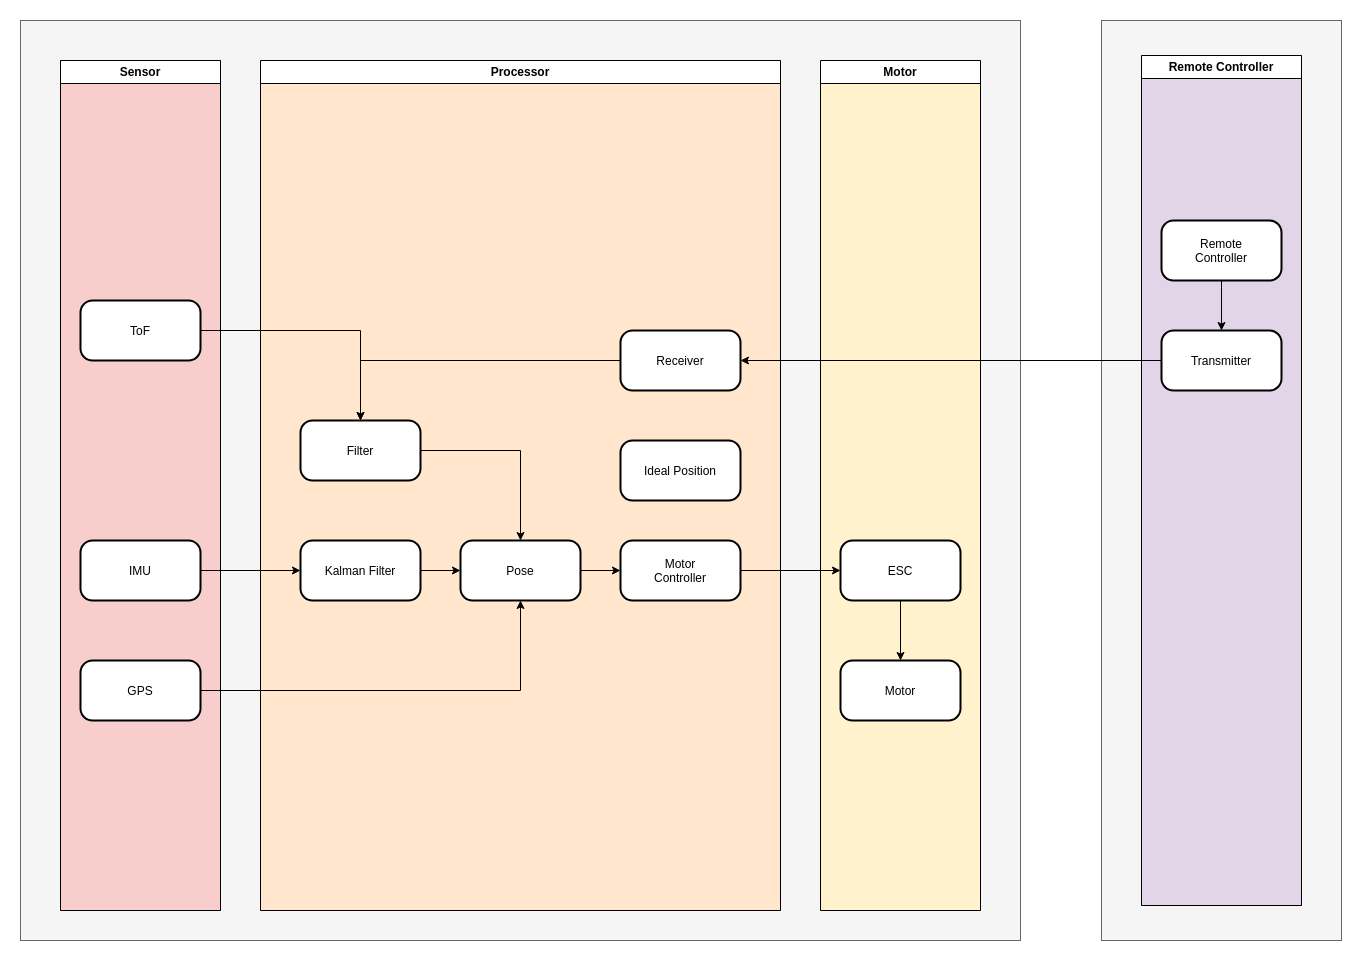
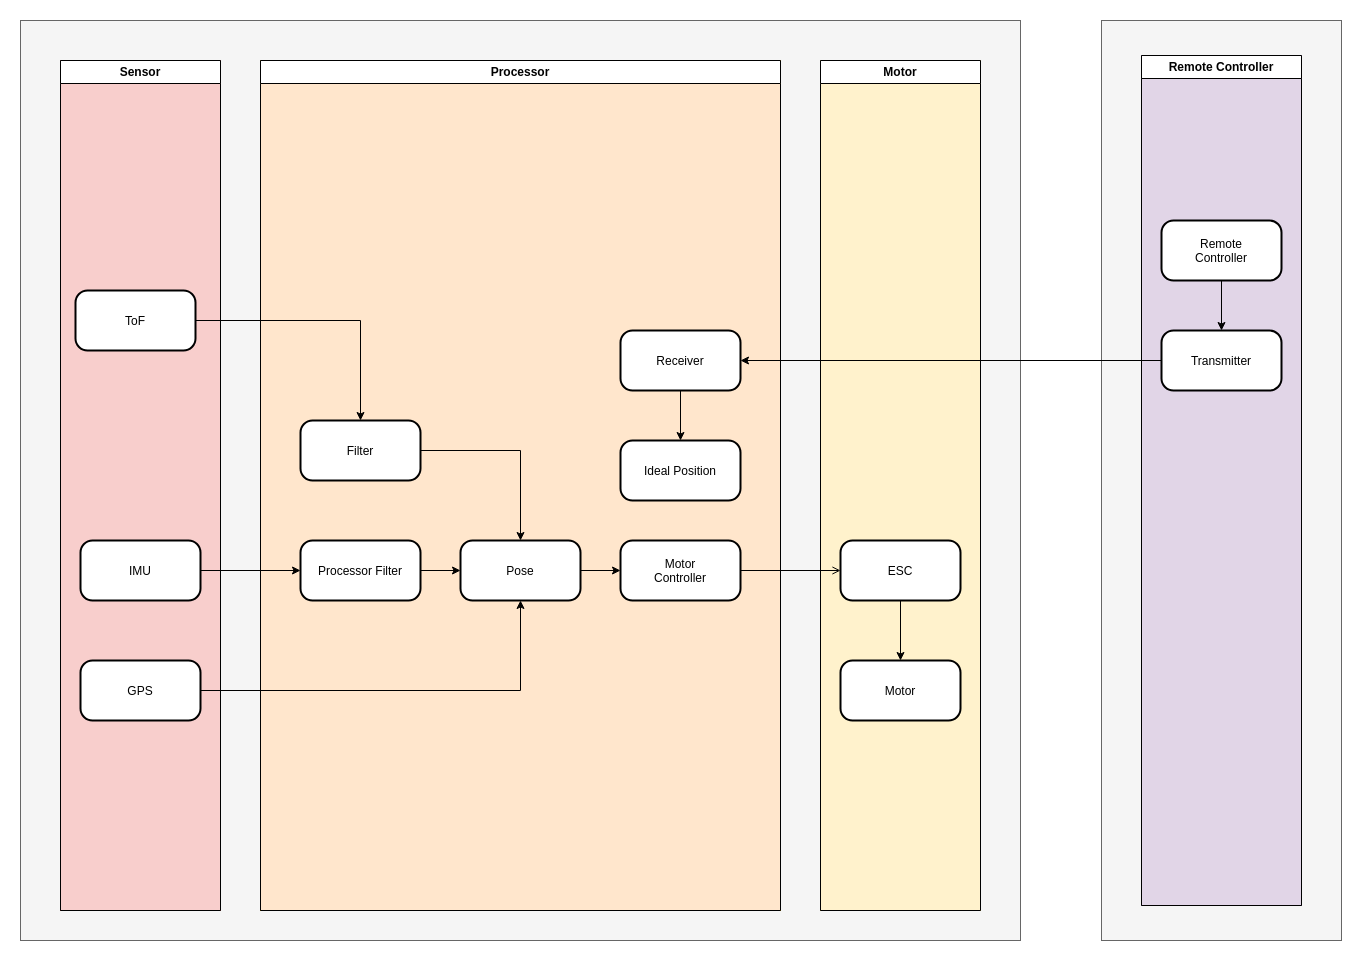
node "ToF": moved (141, 331) -> (136, 321)
edge "Receiver" -> "Filter": now "Receiver" -> "Ideal Position"
node "Kalman Filter": label "Kalman Filter" -> "Processor Filter"
edge "Motor Controller" -> "ESC": arrowhead classic -> open
